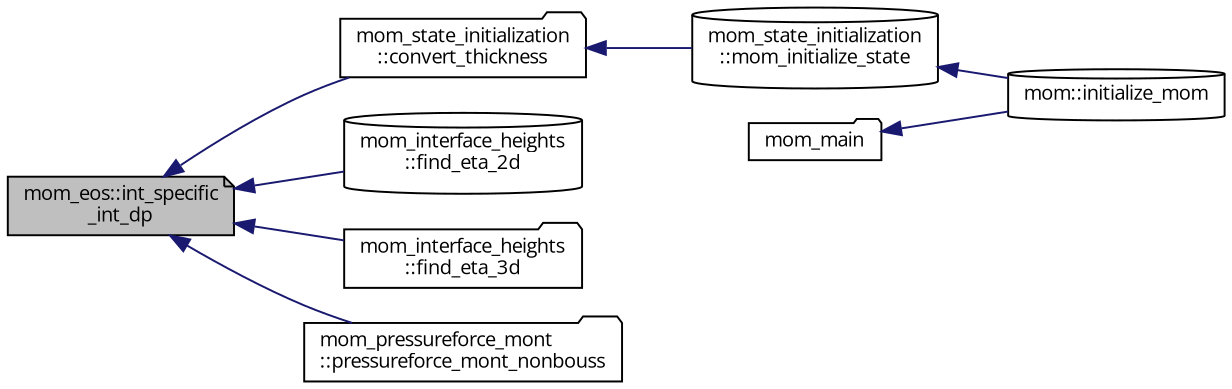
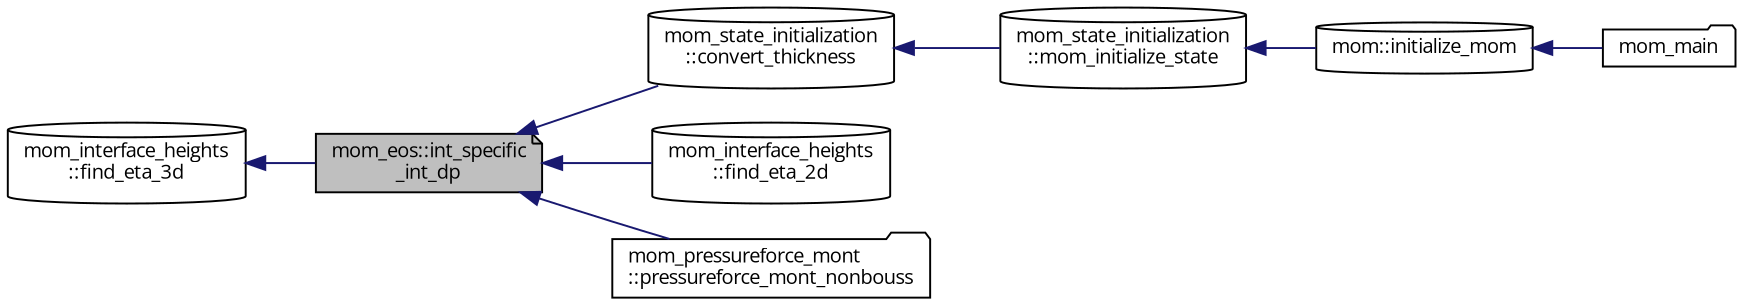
node "mom_state_initialization ::convert_thickness": shape folder -> cylinder
edge "mom::initialize_mom" -> "mom_main": reversed
edge "mom_interface_heights ::find_eta_3d" -> "mom_eos::int_specific _int_dp": reversed
node "mom_interface_heights ::find_eta_3d": shape folder -> cylinder
